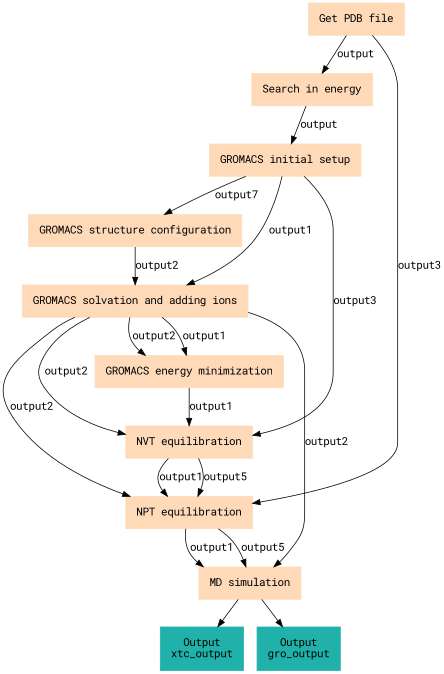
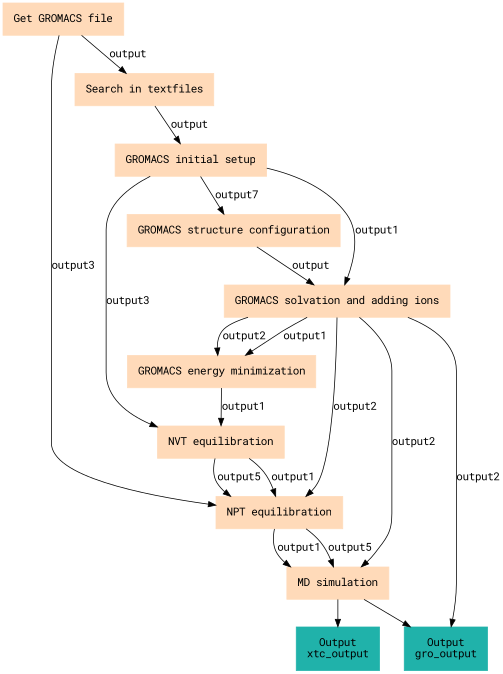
node "Get PDB file": label "Get PDB file" -> "Get GROMACS file"
node "Search in energy": label "Search in energy" -> "Search in textfiles"
edge "GROMACS structure configuration" -> "GROMACS solvation and adding ions": label "output2" -> "output"
edge "GROMACS solvation and adding ions" -> "NVT equilibration": now "GROMACS solvation and adding ions" -> "Output gro_output"
